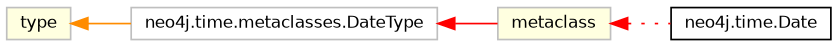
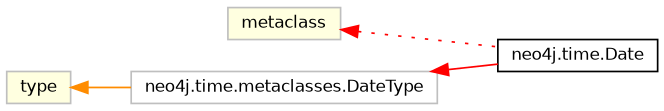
edge "metaclass" -> "neo4j.time.metaclasses.DateType": now "neo4j.time.Date" -> "neo4j.time.metaclasses.DateType"
